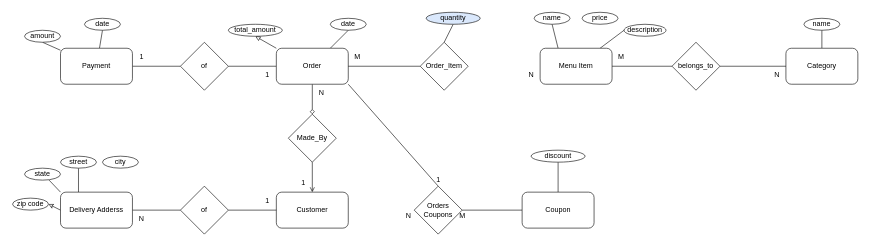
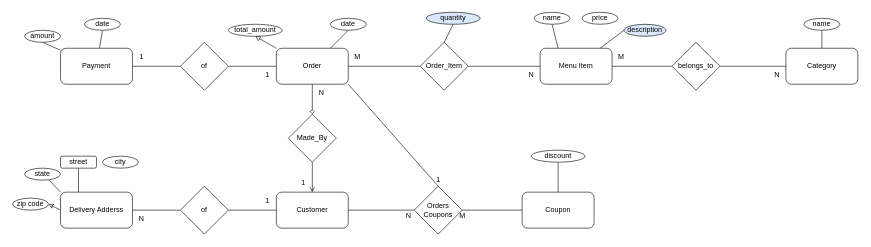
node "description": fillcolor #ffffff -> #dae8fc
edge "Order_Item" -- "Menu Item": added
node "street": shape ellipse -> rounded rectangle
edge "Customer" -- "Orders Coupons": added
